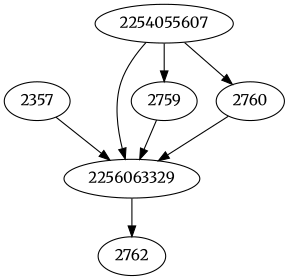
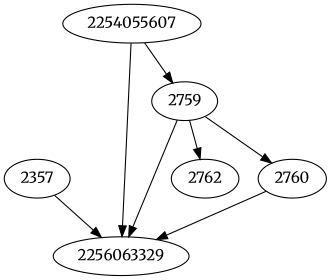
edge "2254055607" -> "2760": now "2759" -> "2760"
edge "2256063329" -> "2762": now "2759" -> "2762"
